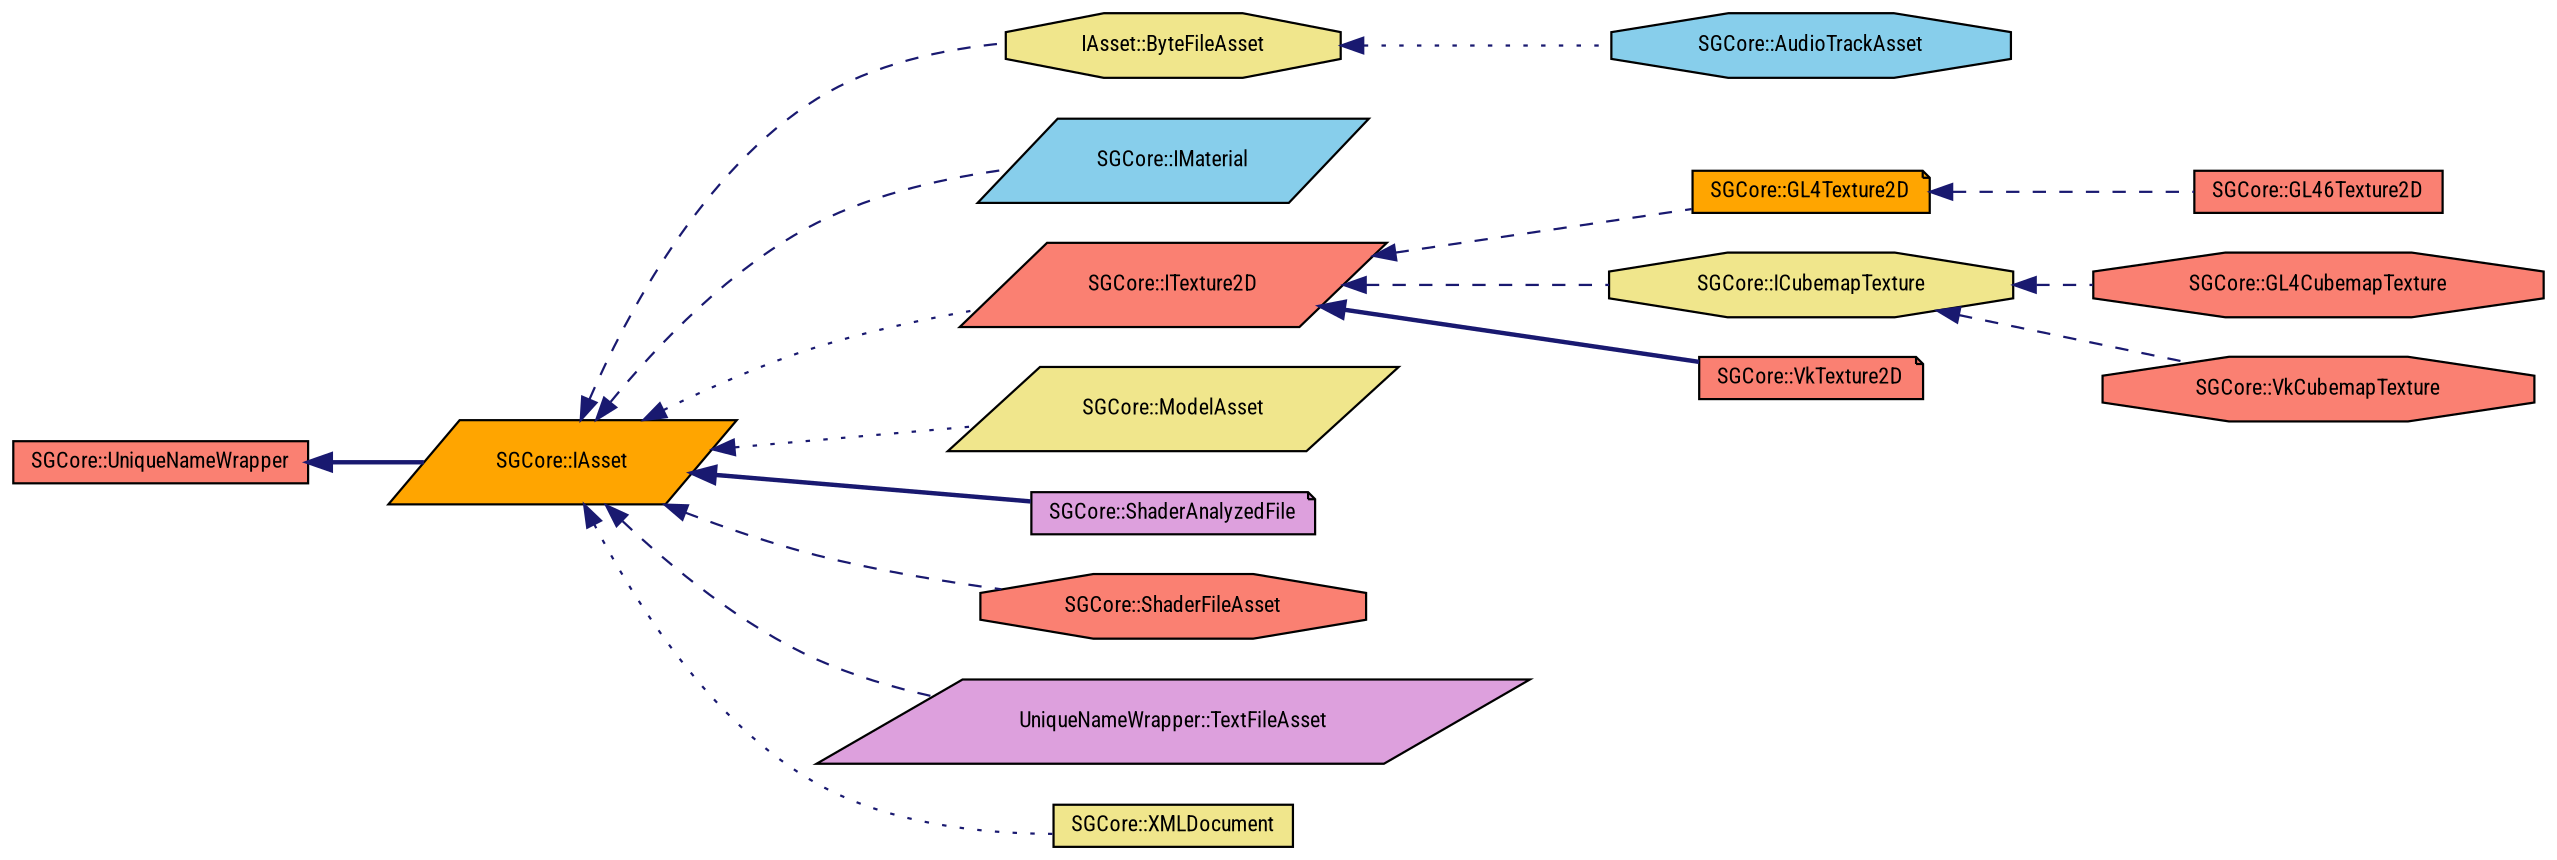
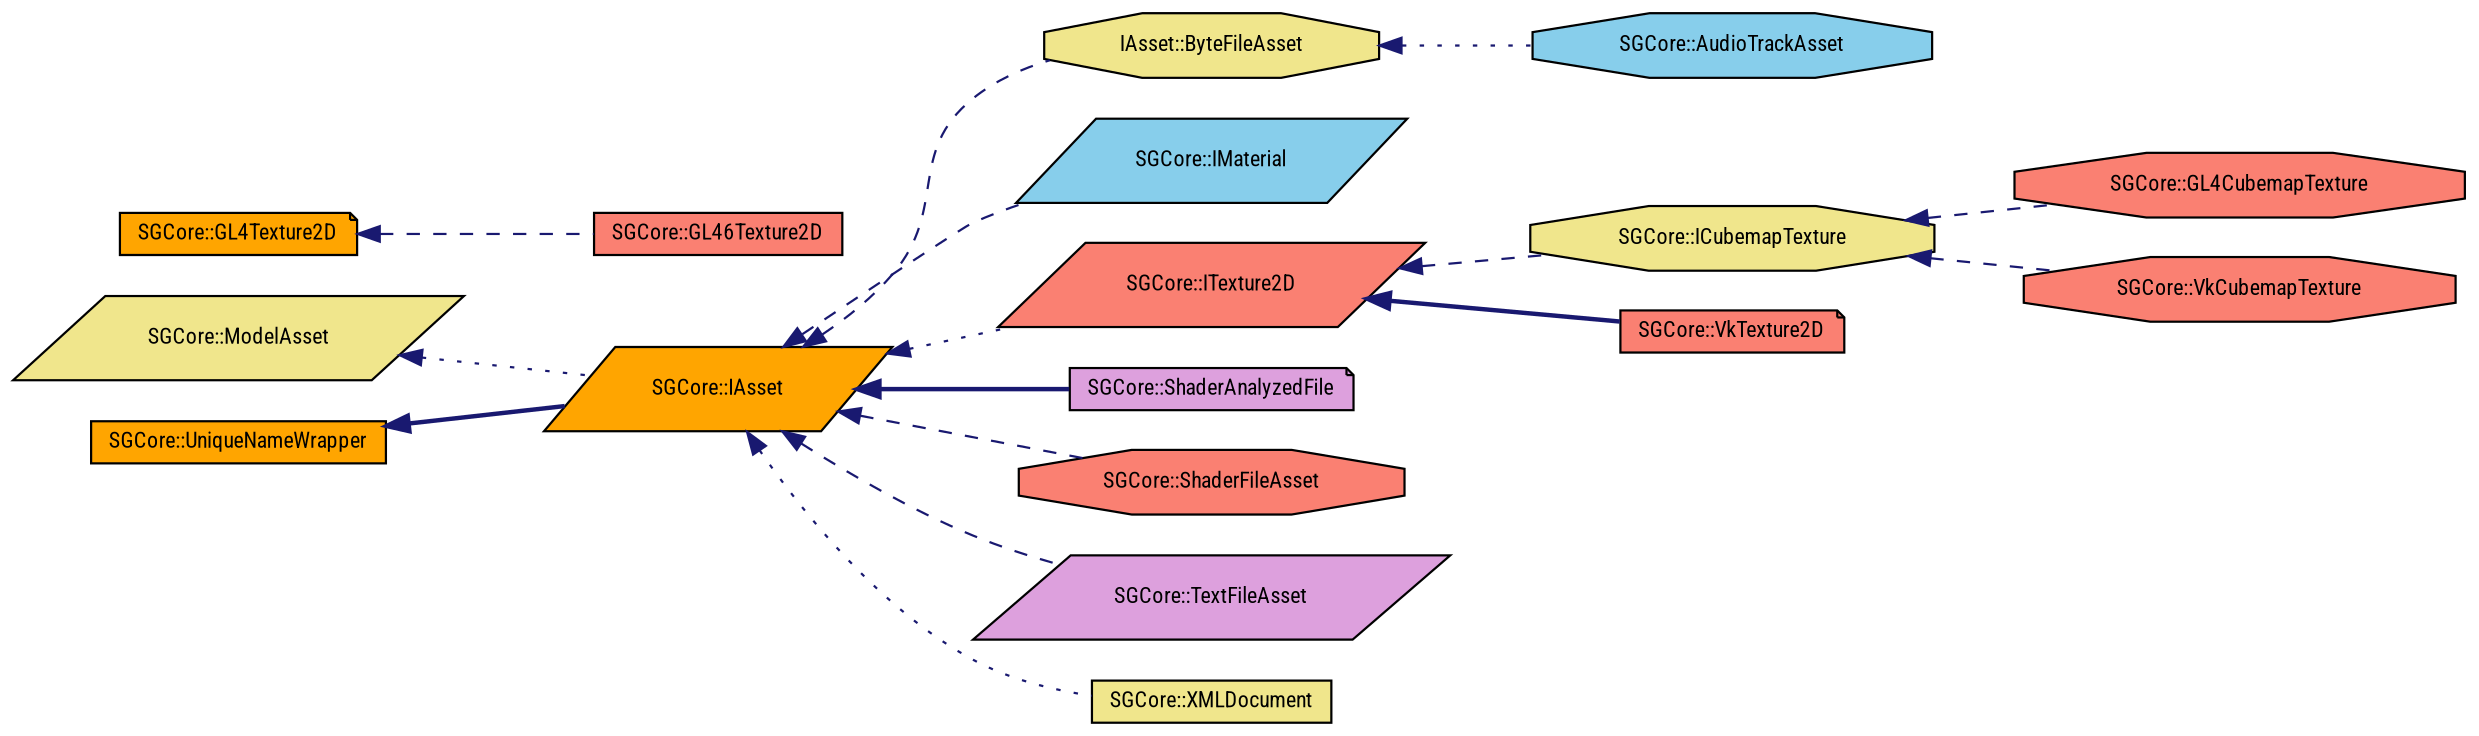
edge "SGCore::GL4Texture2D" -> "SGCore::ITexture2D": removed
edge "SGCore::ModelAsset" -> "SGCore::IAsset": reversed
node "SGCore::UniqueNameWrapper": fillcolor salmon -> orange
node "UniqueNameWrapper::TextFileAsset": label "UniqueNameWrapper::TextFileAsset" -> "SGCore::TextFileAsset"
